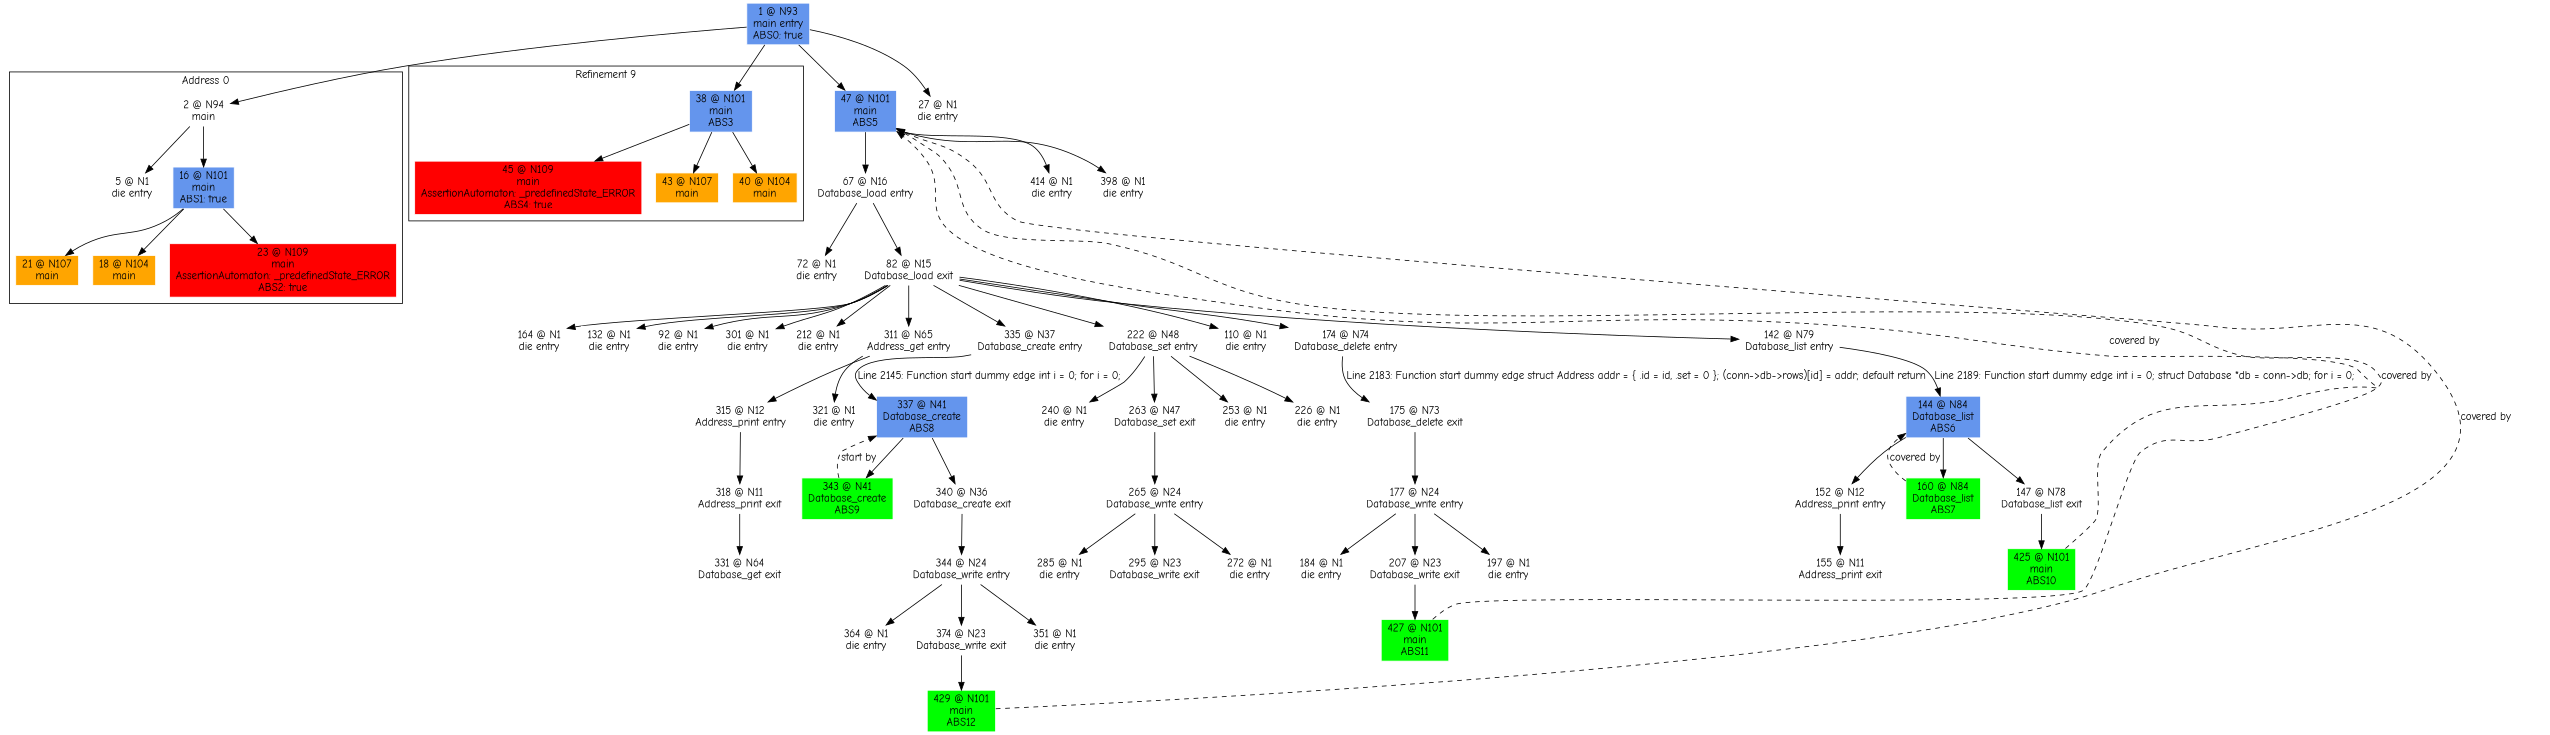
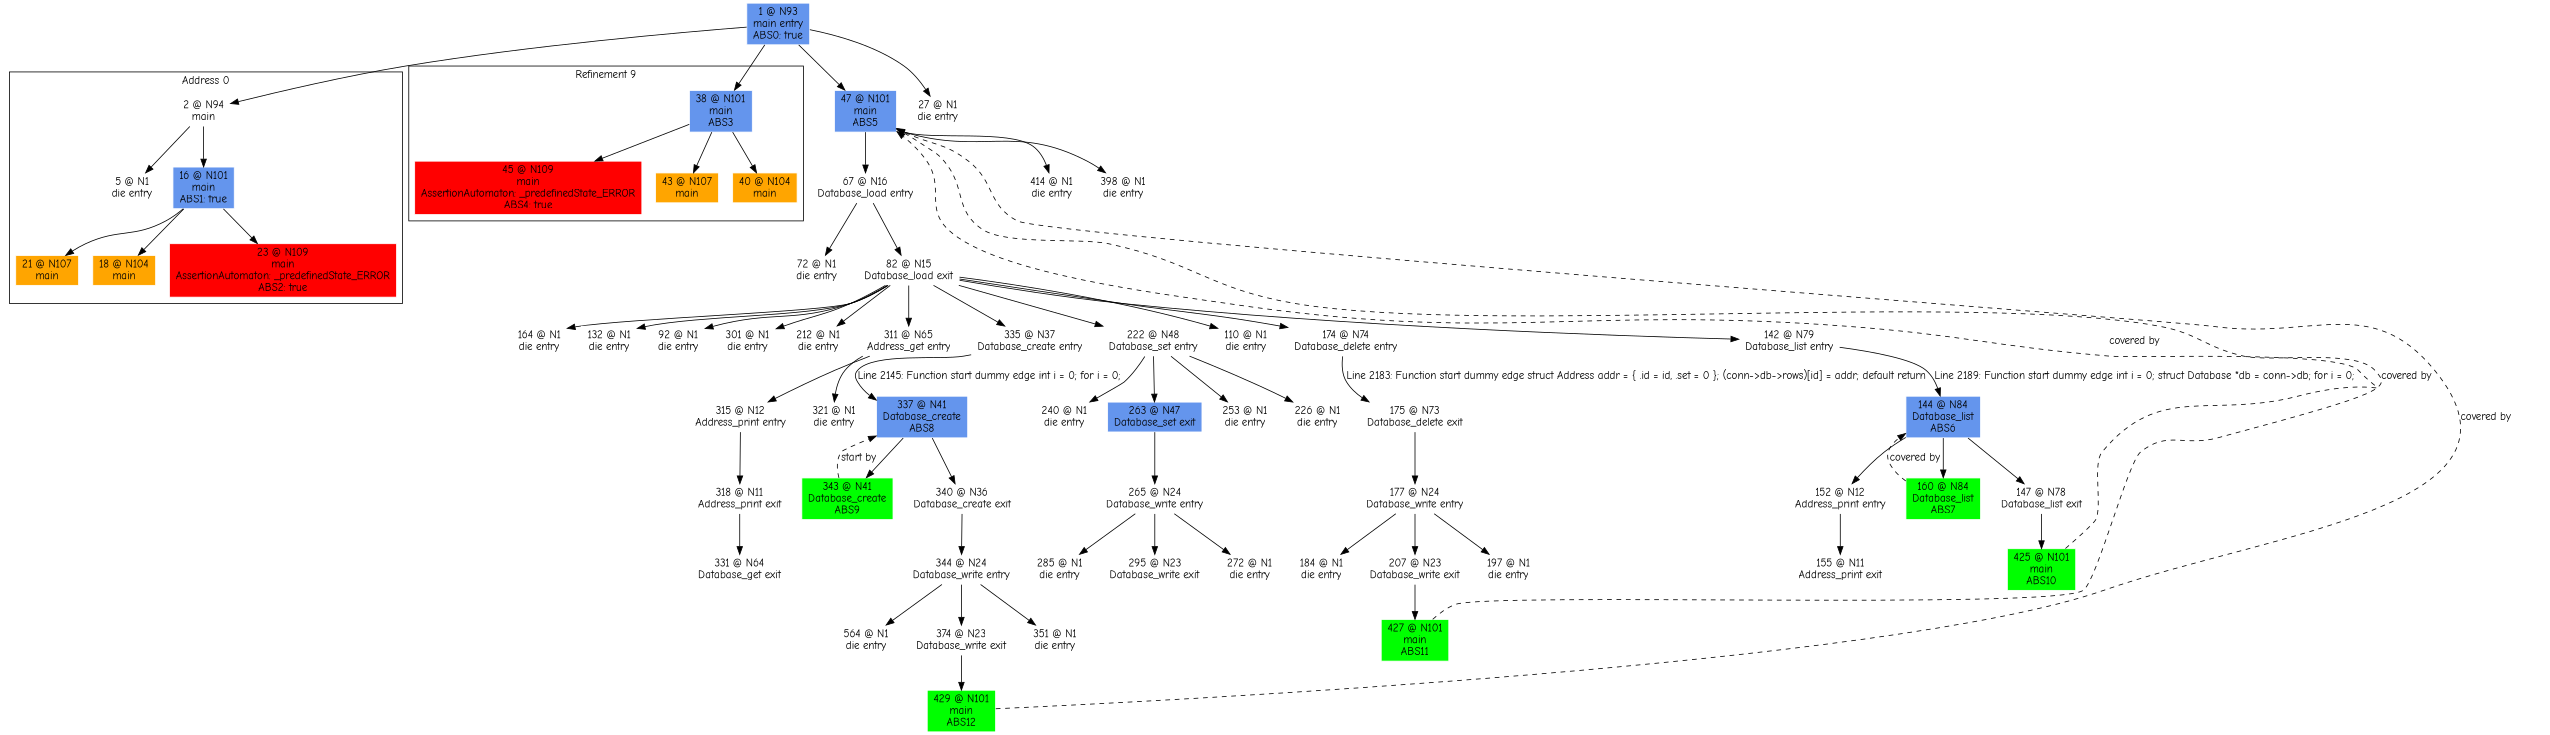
node "263 @ N47 Database_set exit": fillcolor white -> cornflowerblue
node "364 @ N1 die entry": label "364 @ N1 die entry" -> "564 @ N1 die entry"
